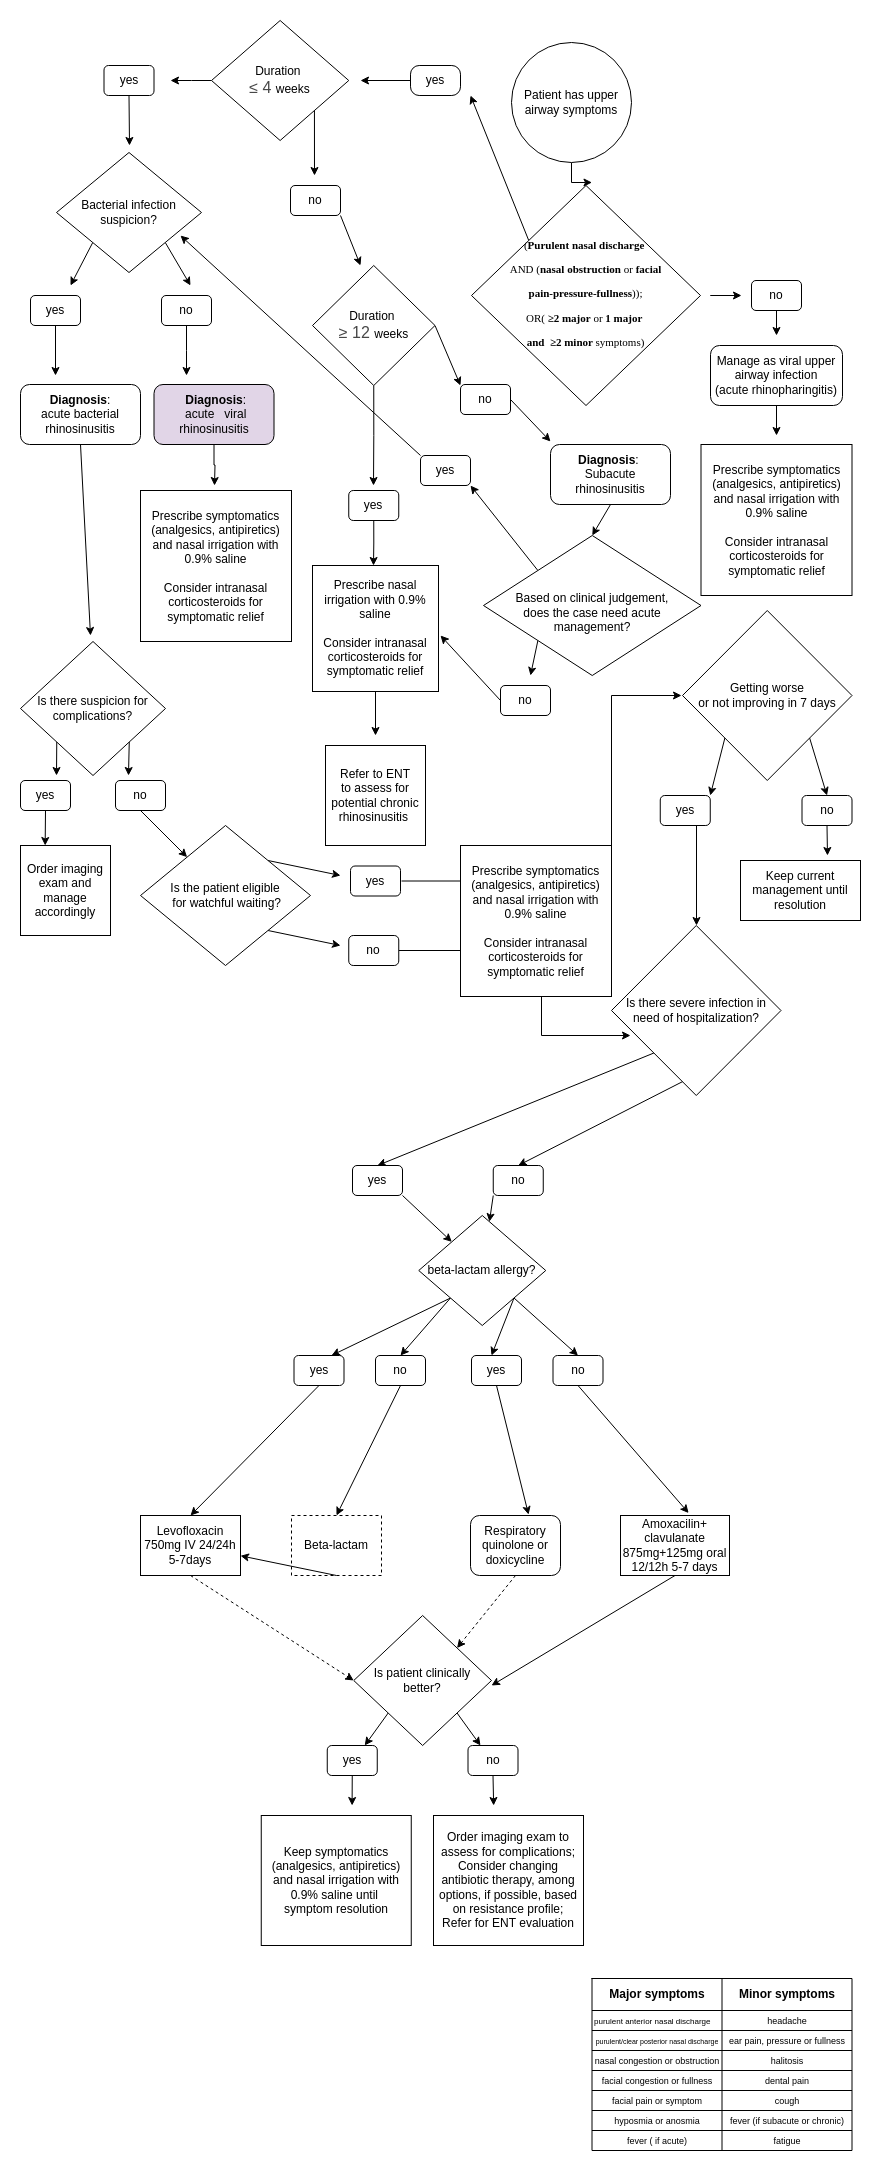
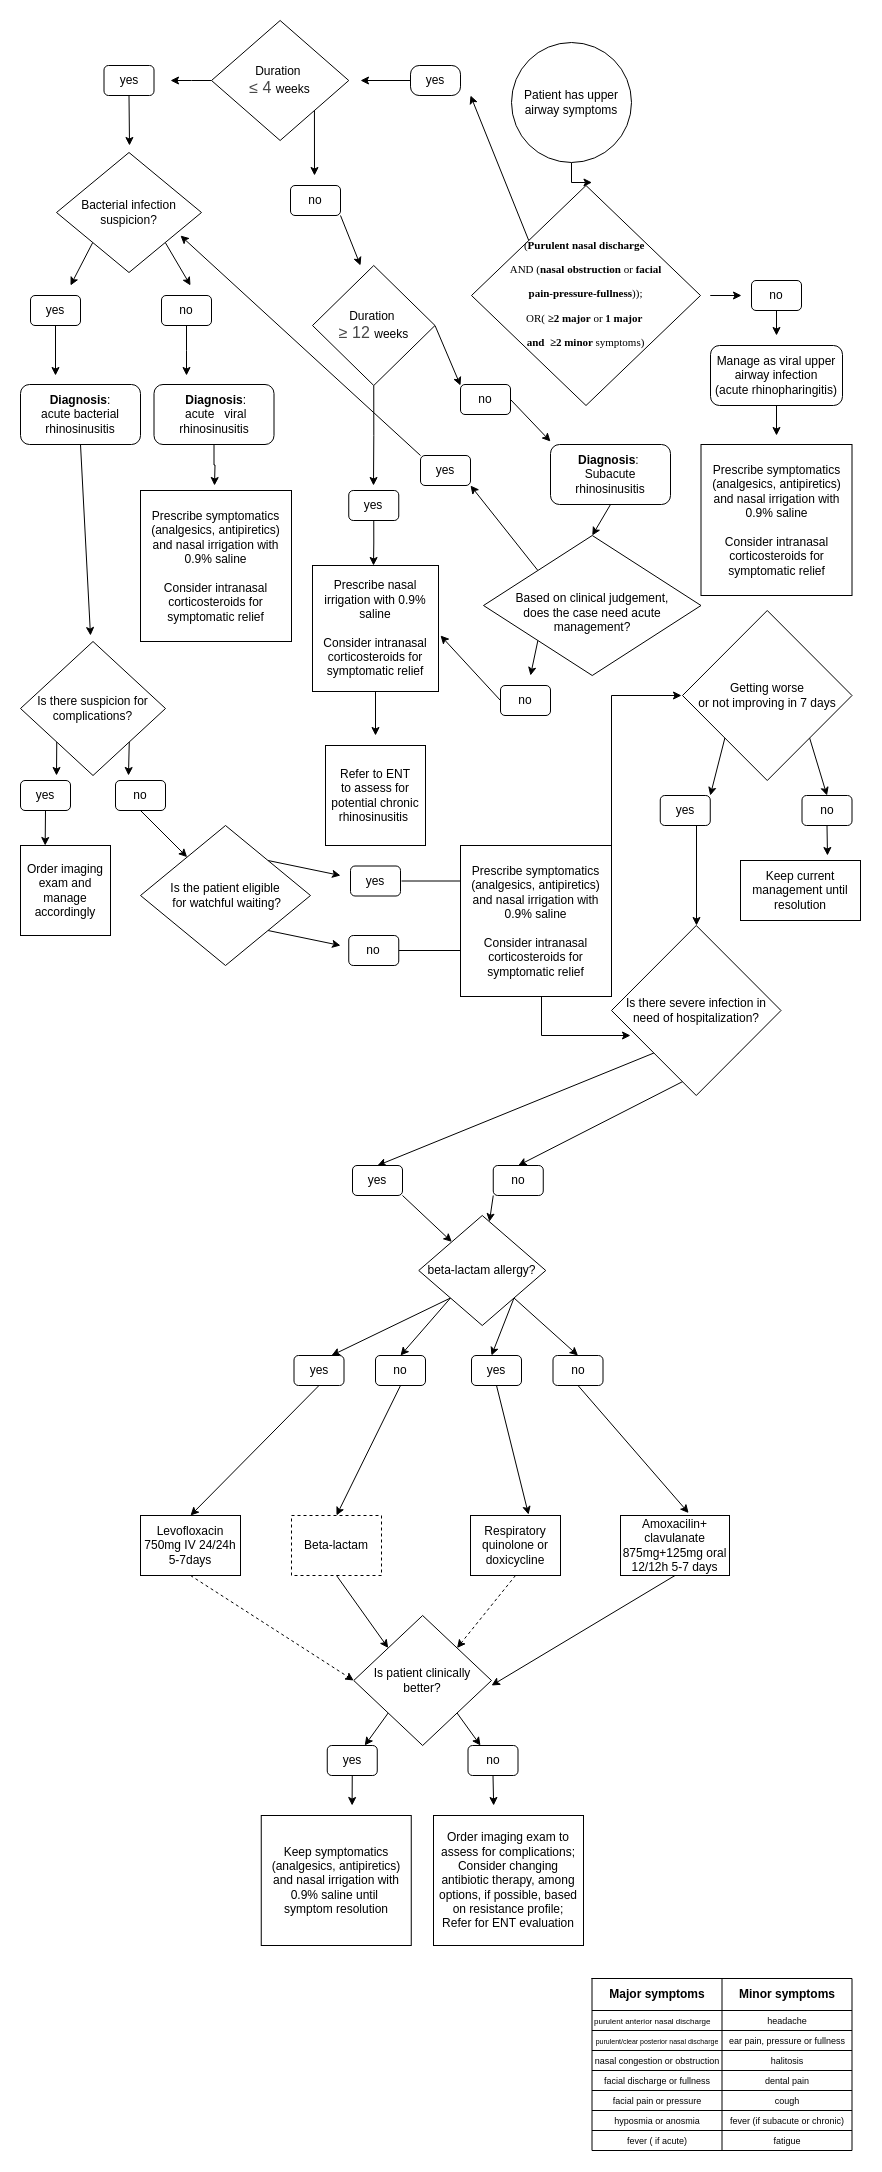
node "Diagnosis: acute viral rhinosinusitis": fillcolor #e1d5e7 -> #ffffff
node "Respiratory quinolone or doxicycline": shape rounded rectangle -> rectangle
edge "Beta-lactam" -> "Levofloxacin 750mg IV 24/24h 5-7days": now "Beta-lactam" -> "Is patient clinically better?"
node "facial congestion or fullness": label "facial congestion or fullness" -> "facial discharge or fullness"
node "facial pain or symptom": label "facial pain or symptom" -> "facial pain or pressure"
